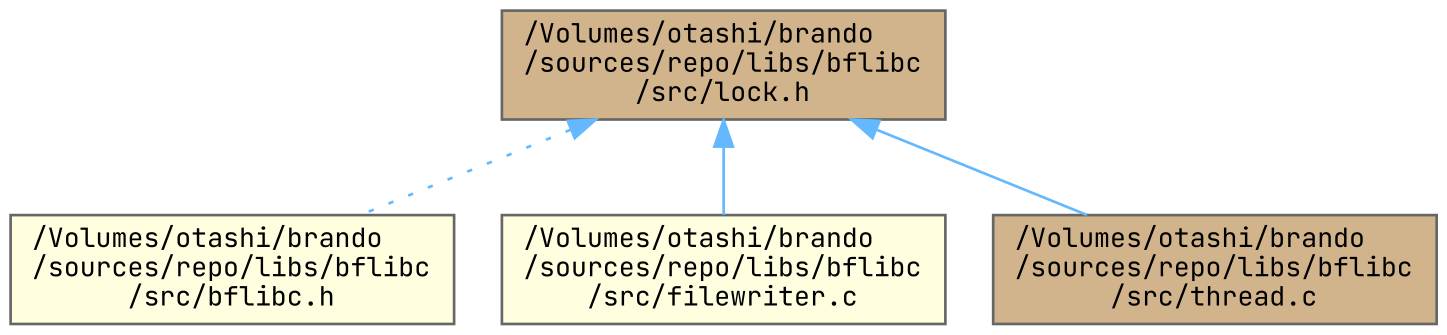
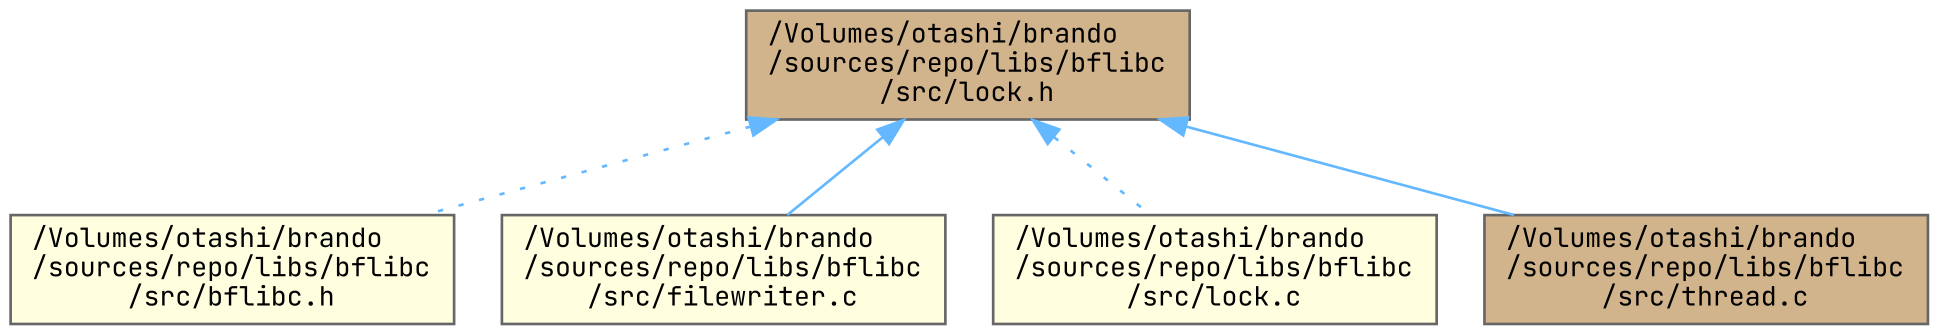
node "/Volumes/otashi/brando /sources/repo/libs/bflibc /src/lock.c": added
